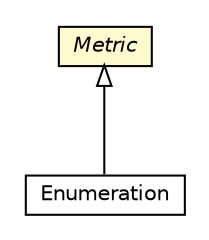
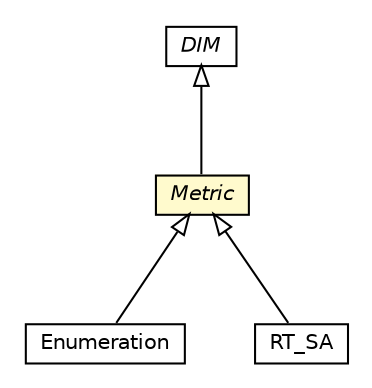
node "DIM": added
node "RT_SA": added
